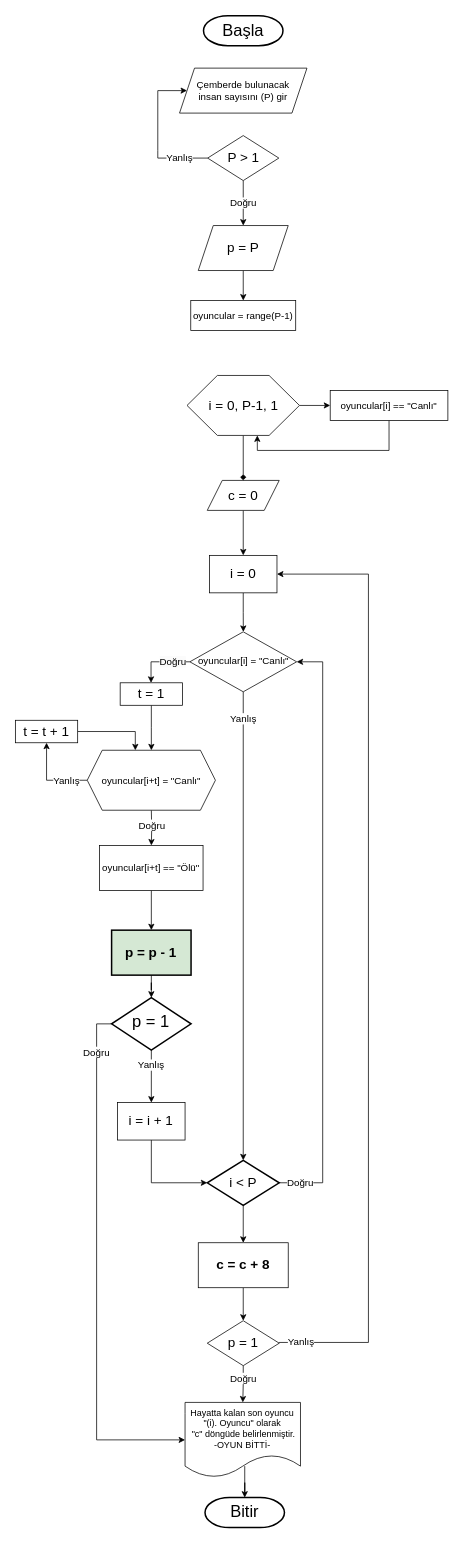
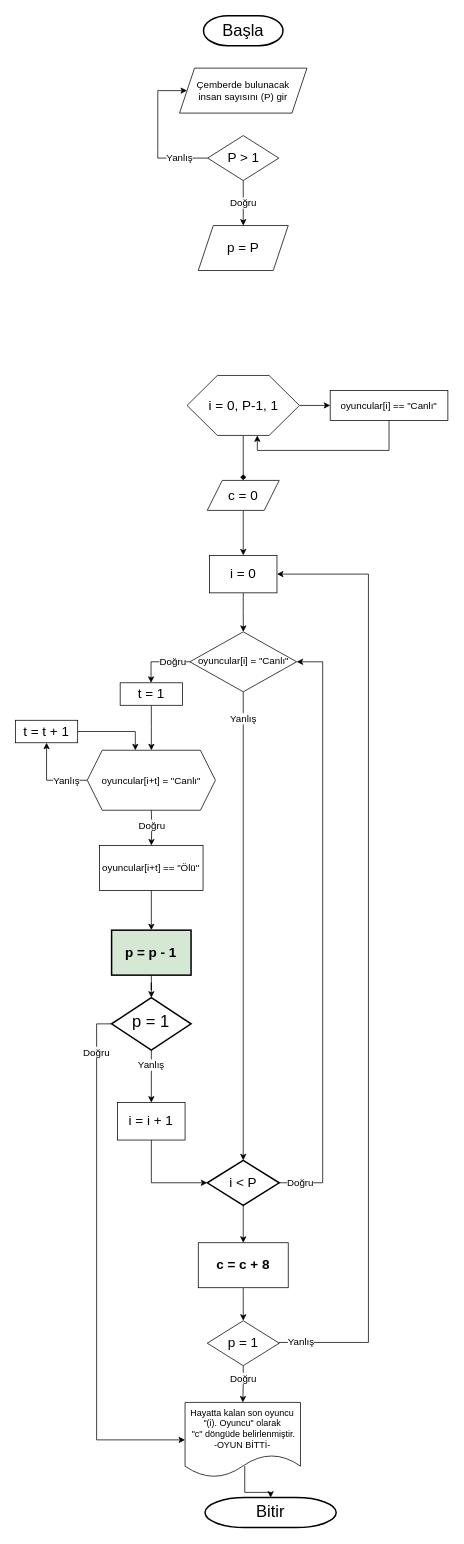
edge "p = P" -> "oyuncular = range(P-1)": removed
node "oyuncular = range(P-1)": removed
node "Bitir": size 80x30 -> 131x30
